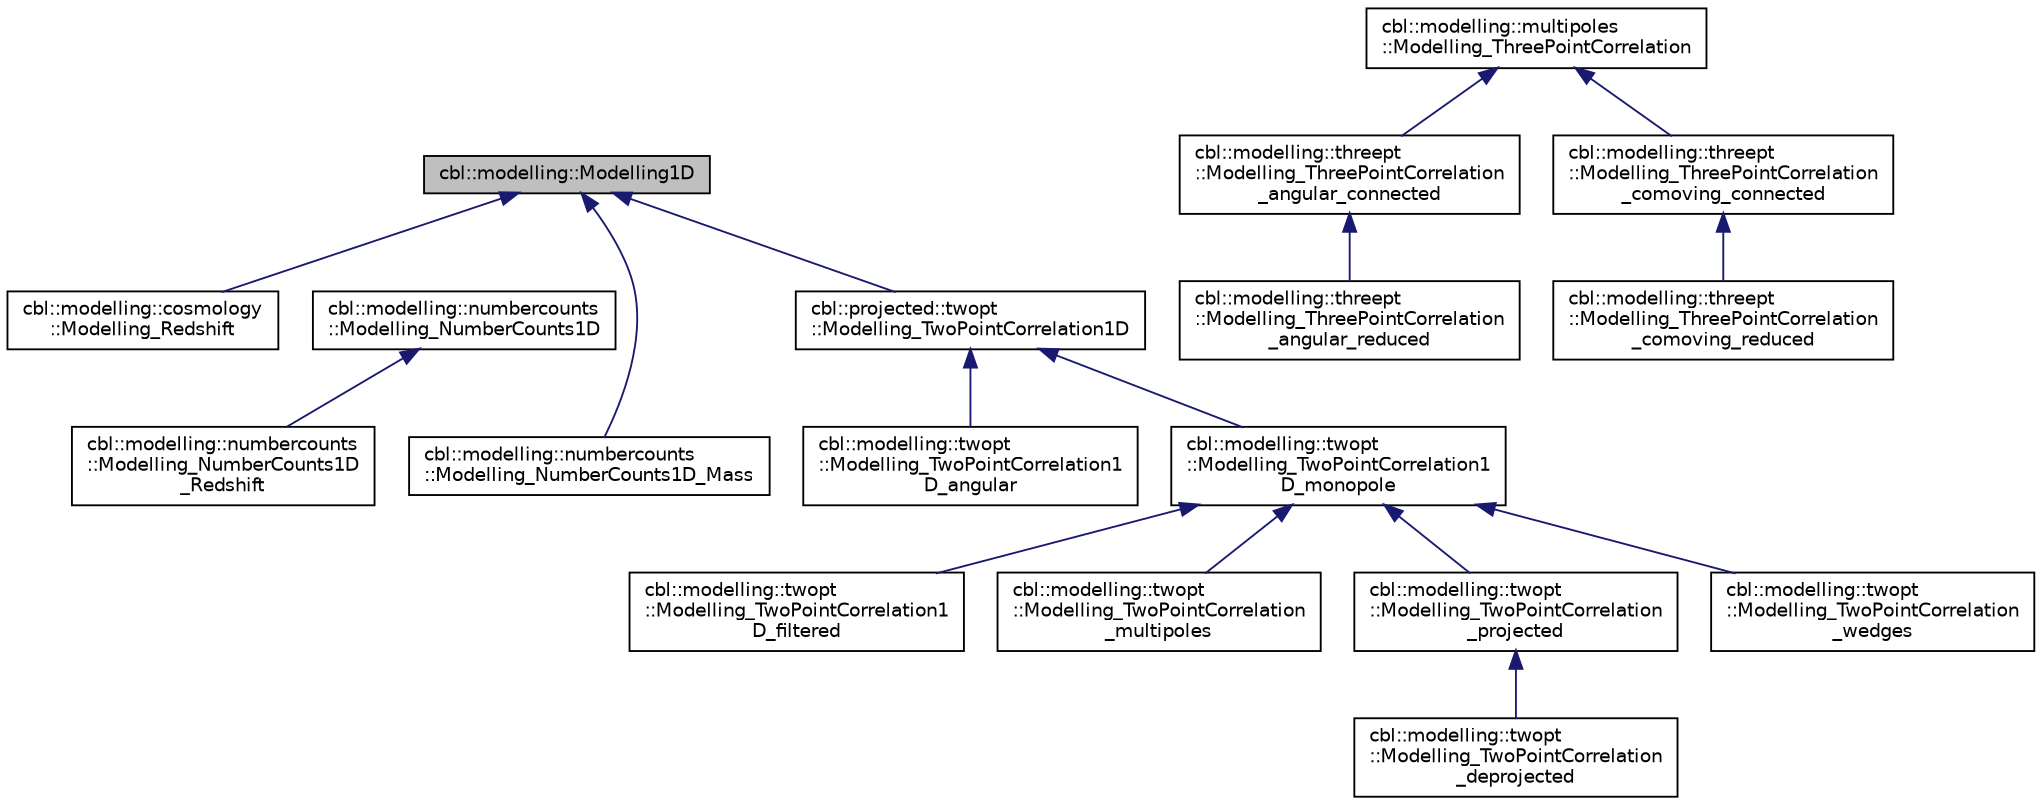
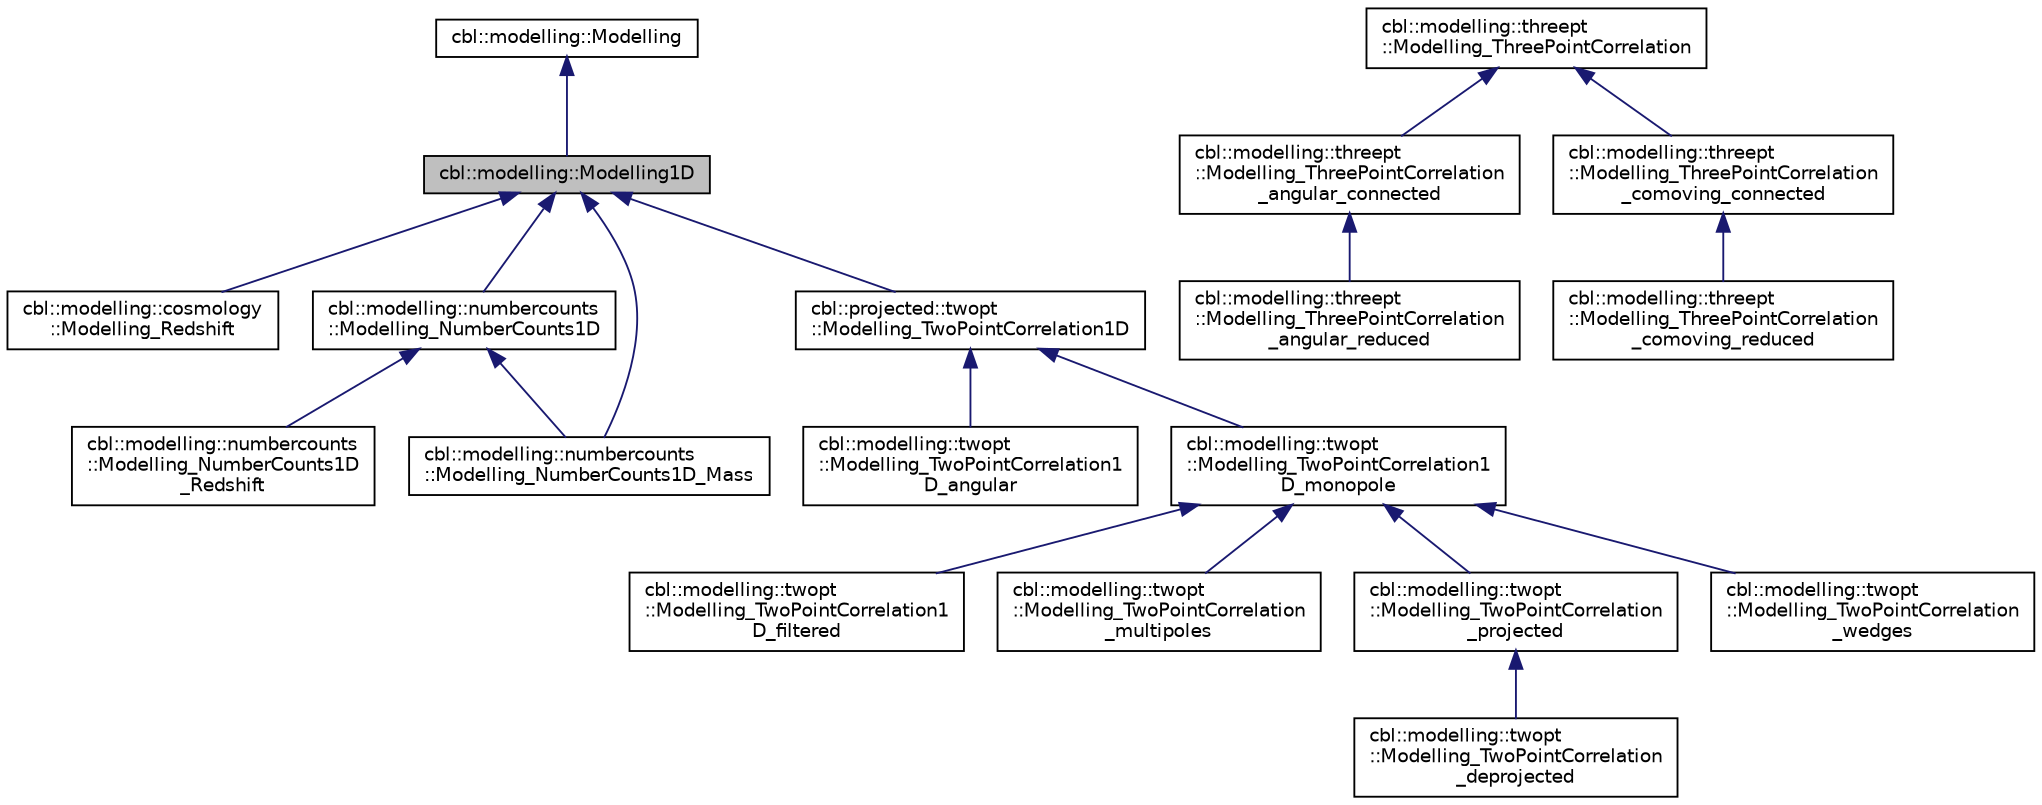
node "cbl::modelling::Modelling": added
node "cbl::modelling::multipoles ::Modelling_ThreePointCorrelation": label "cbl::modelling::multipoles ::Modelling_ThreePointCorrelation" -> "cbl::modelling::threept ::Modelling_ThreePointCorrelation"
edge "cbl::modelling::numbercounts ::Modelling_NumberCounts1D" -> "cbl::modelling::Modelling1D": added
edge "cbl::modelling::numbercounts ::Modelling_NumberCounts1D_Mass" -> "cbl::modelling::numbercounts ::Modelling_NumberCounts1D": added
